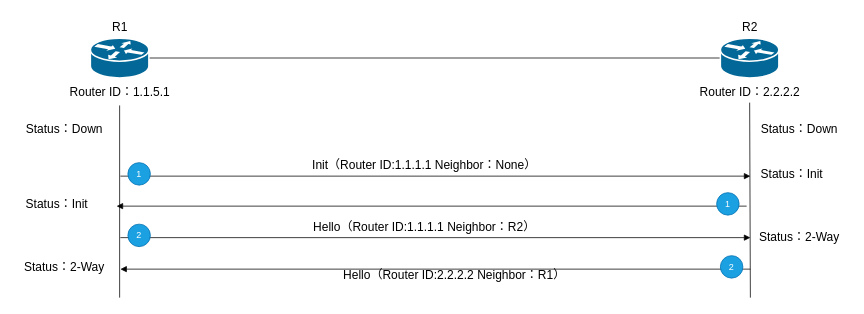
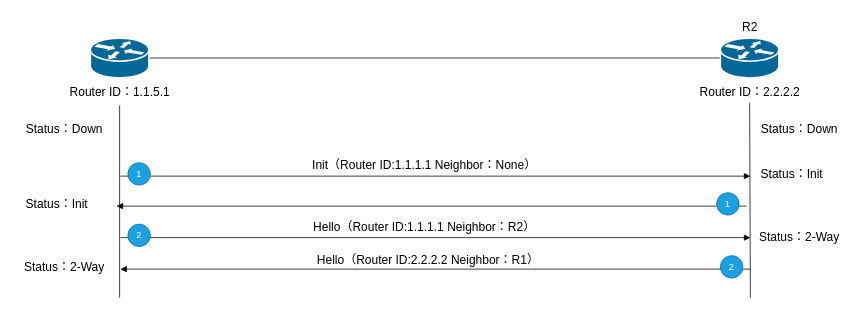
node "R1": removed
node "Hello（Router ID:2.2.2.2 Neighbor：R1）": moved (454, 274) -> (428, 259)
